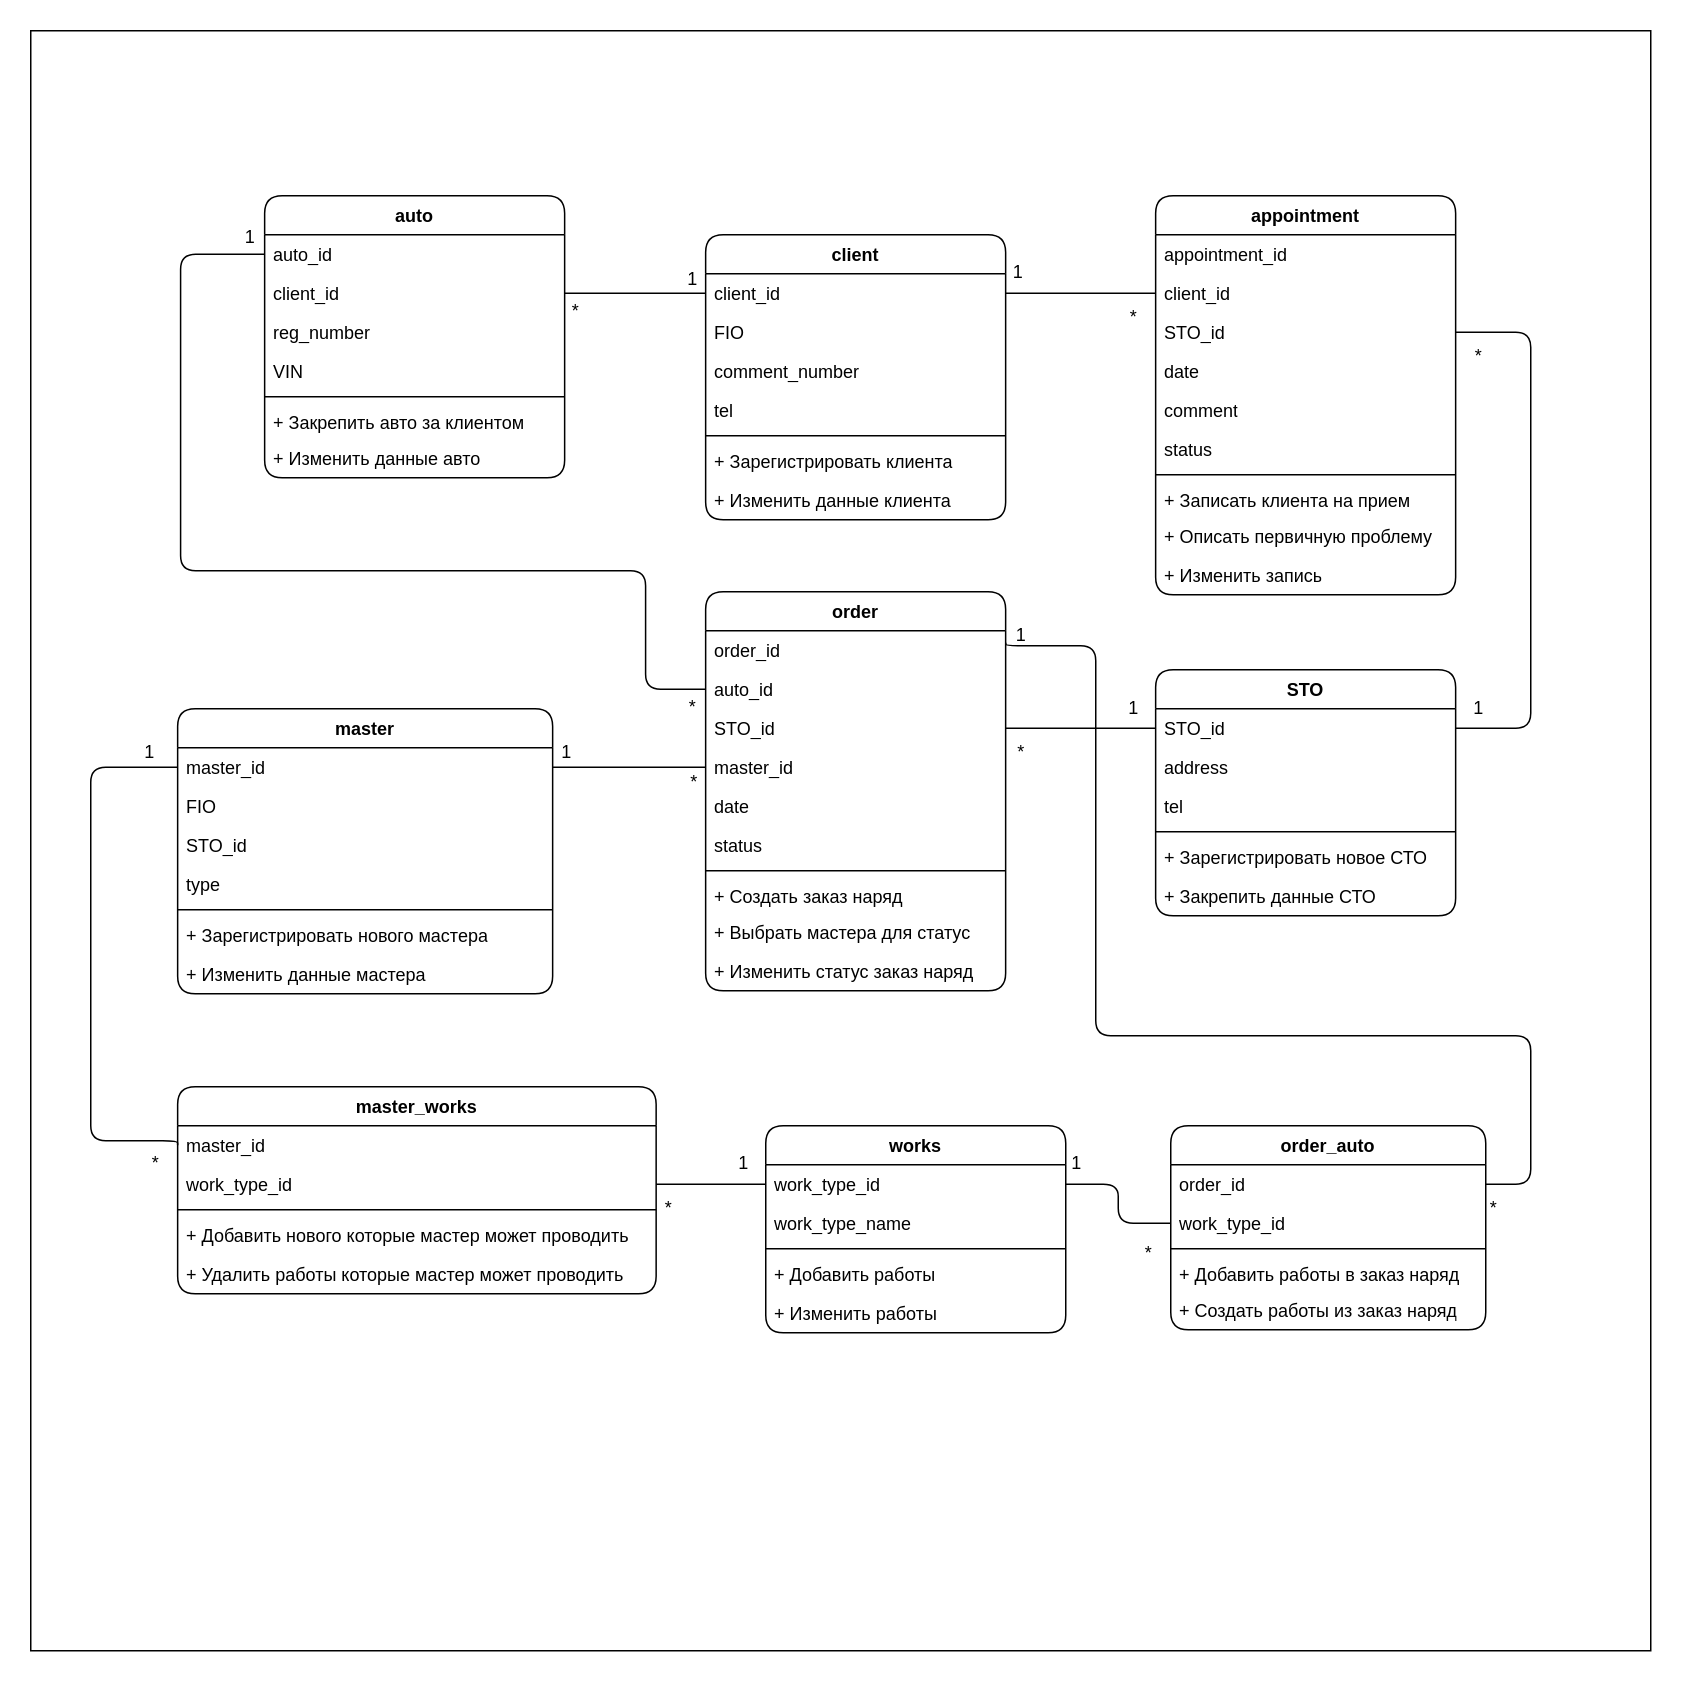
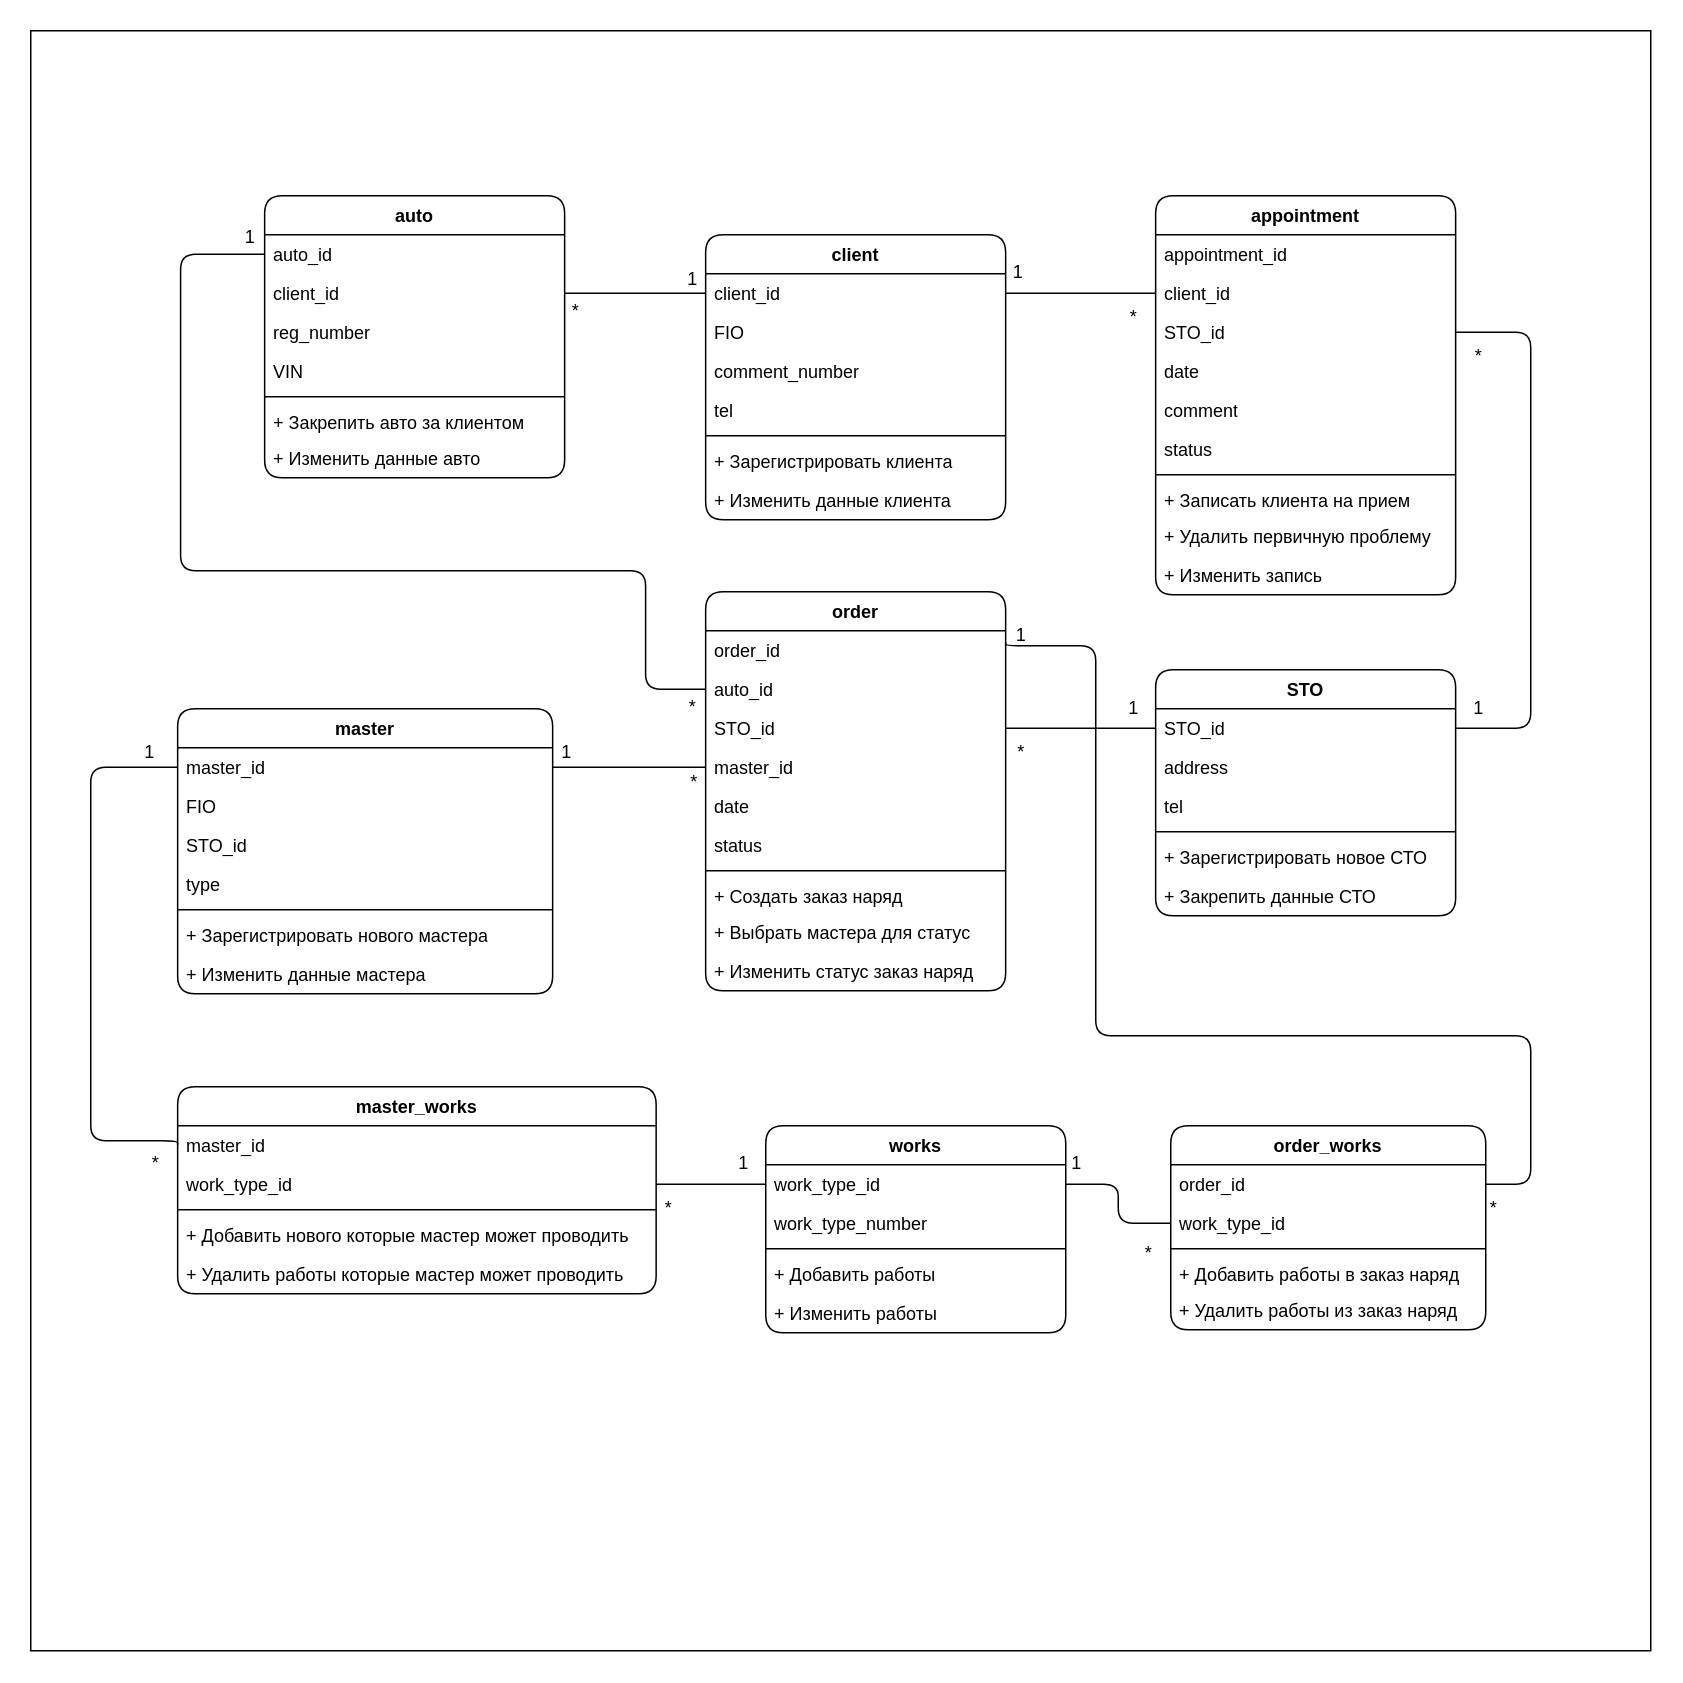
node "+ Описать первичную проблему": label "+ Описать первичную проблему" -> "+ Удалить первичную проблему"
node "order_auto": label "order_auto" -> "order_works"
node "work_type_name": label "work_type_name" -> "work_type_number"
node "+ Создать работы из заказ наряд": label "+ Создать работы из заказ наряд" -> "+ Удалить работы из заказ наряд"
